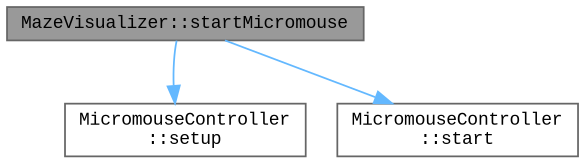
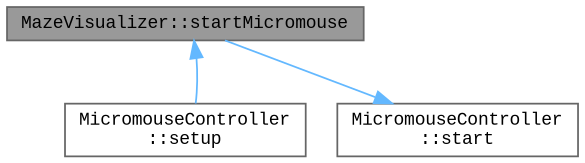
edge "MazeVisualizer::startMicromouse" -> "MicromouseController ::setup": reversed
